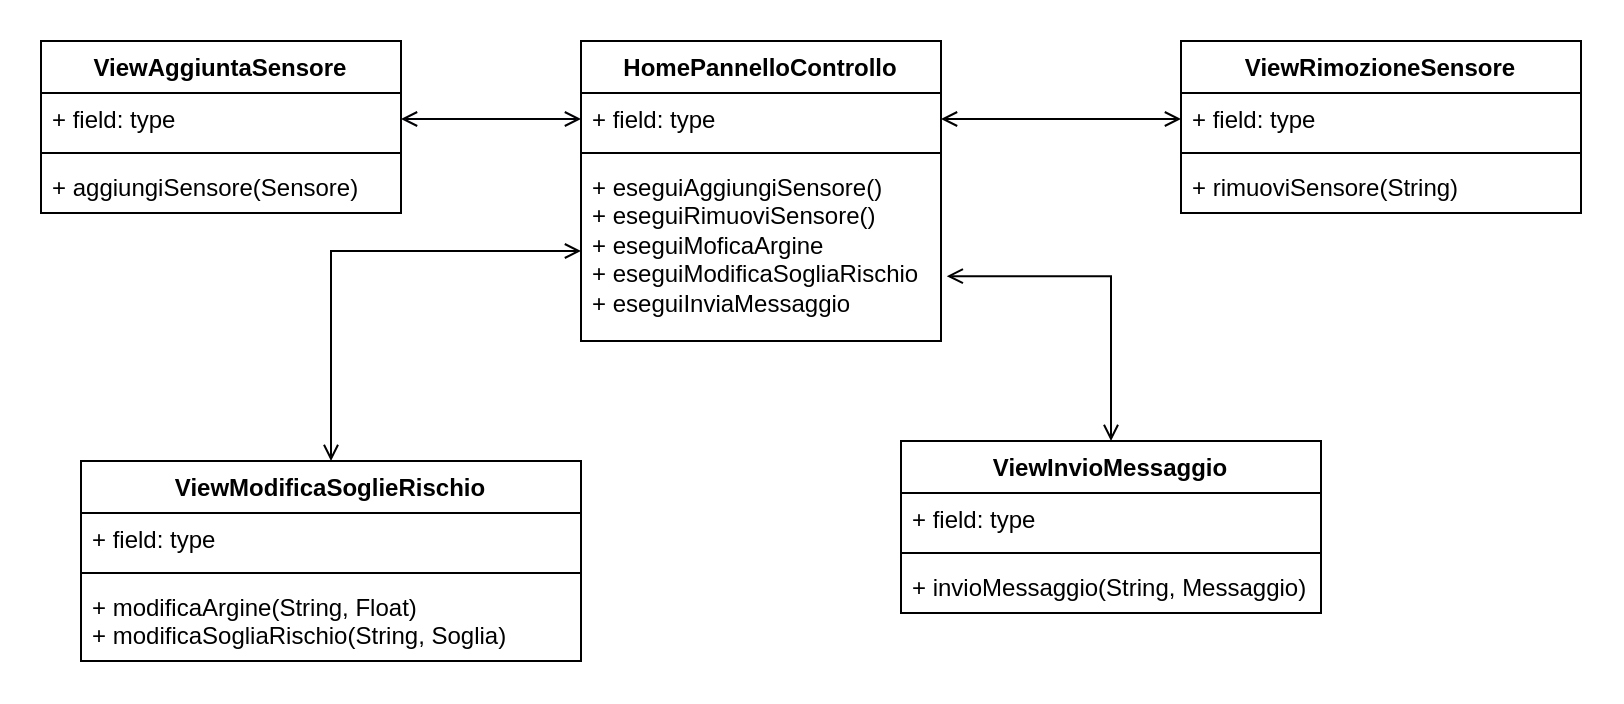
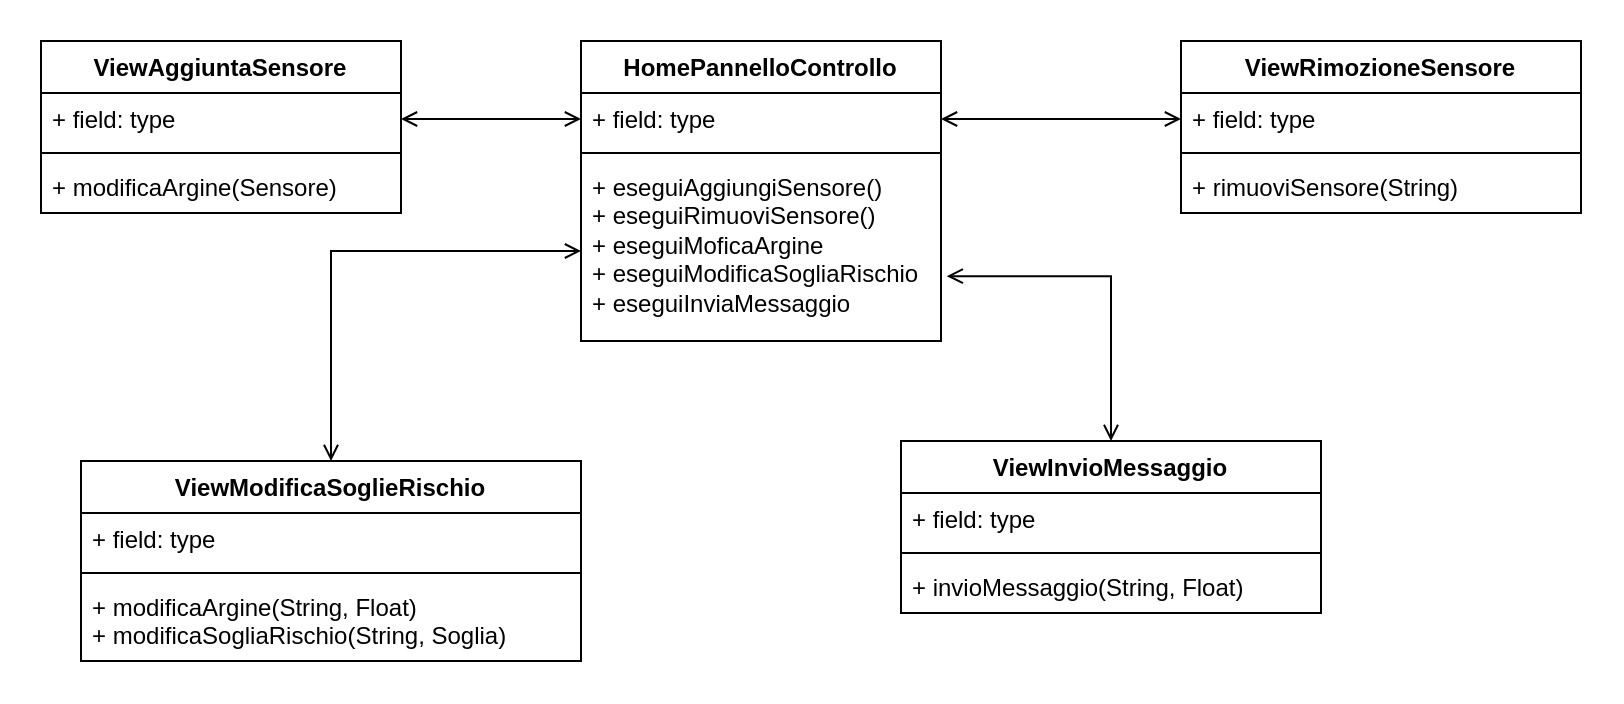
node "+ aggiungiSensore(Sensore)": label "+ aggiungiSensore(Sensore)" -> "+ modificaArgine(Sensore)"
node "+ invioMessaggio(String, Messaggio)": label "+ invioMessaggio(String, Messaggio)" -> "+ invioMessaggio(String, Float)"
